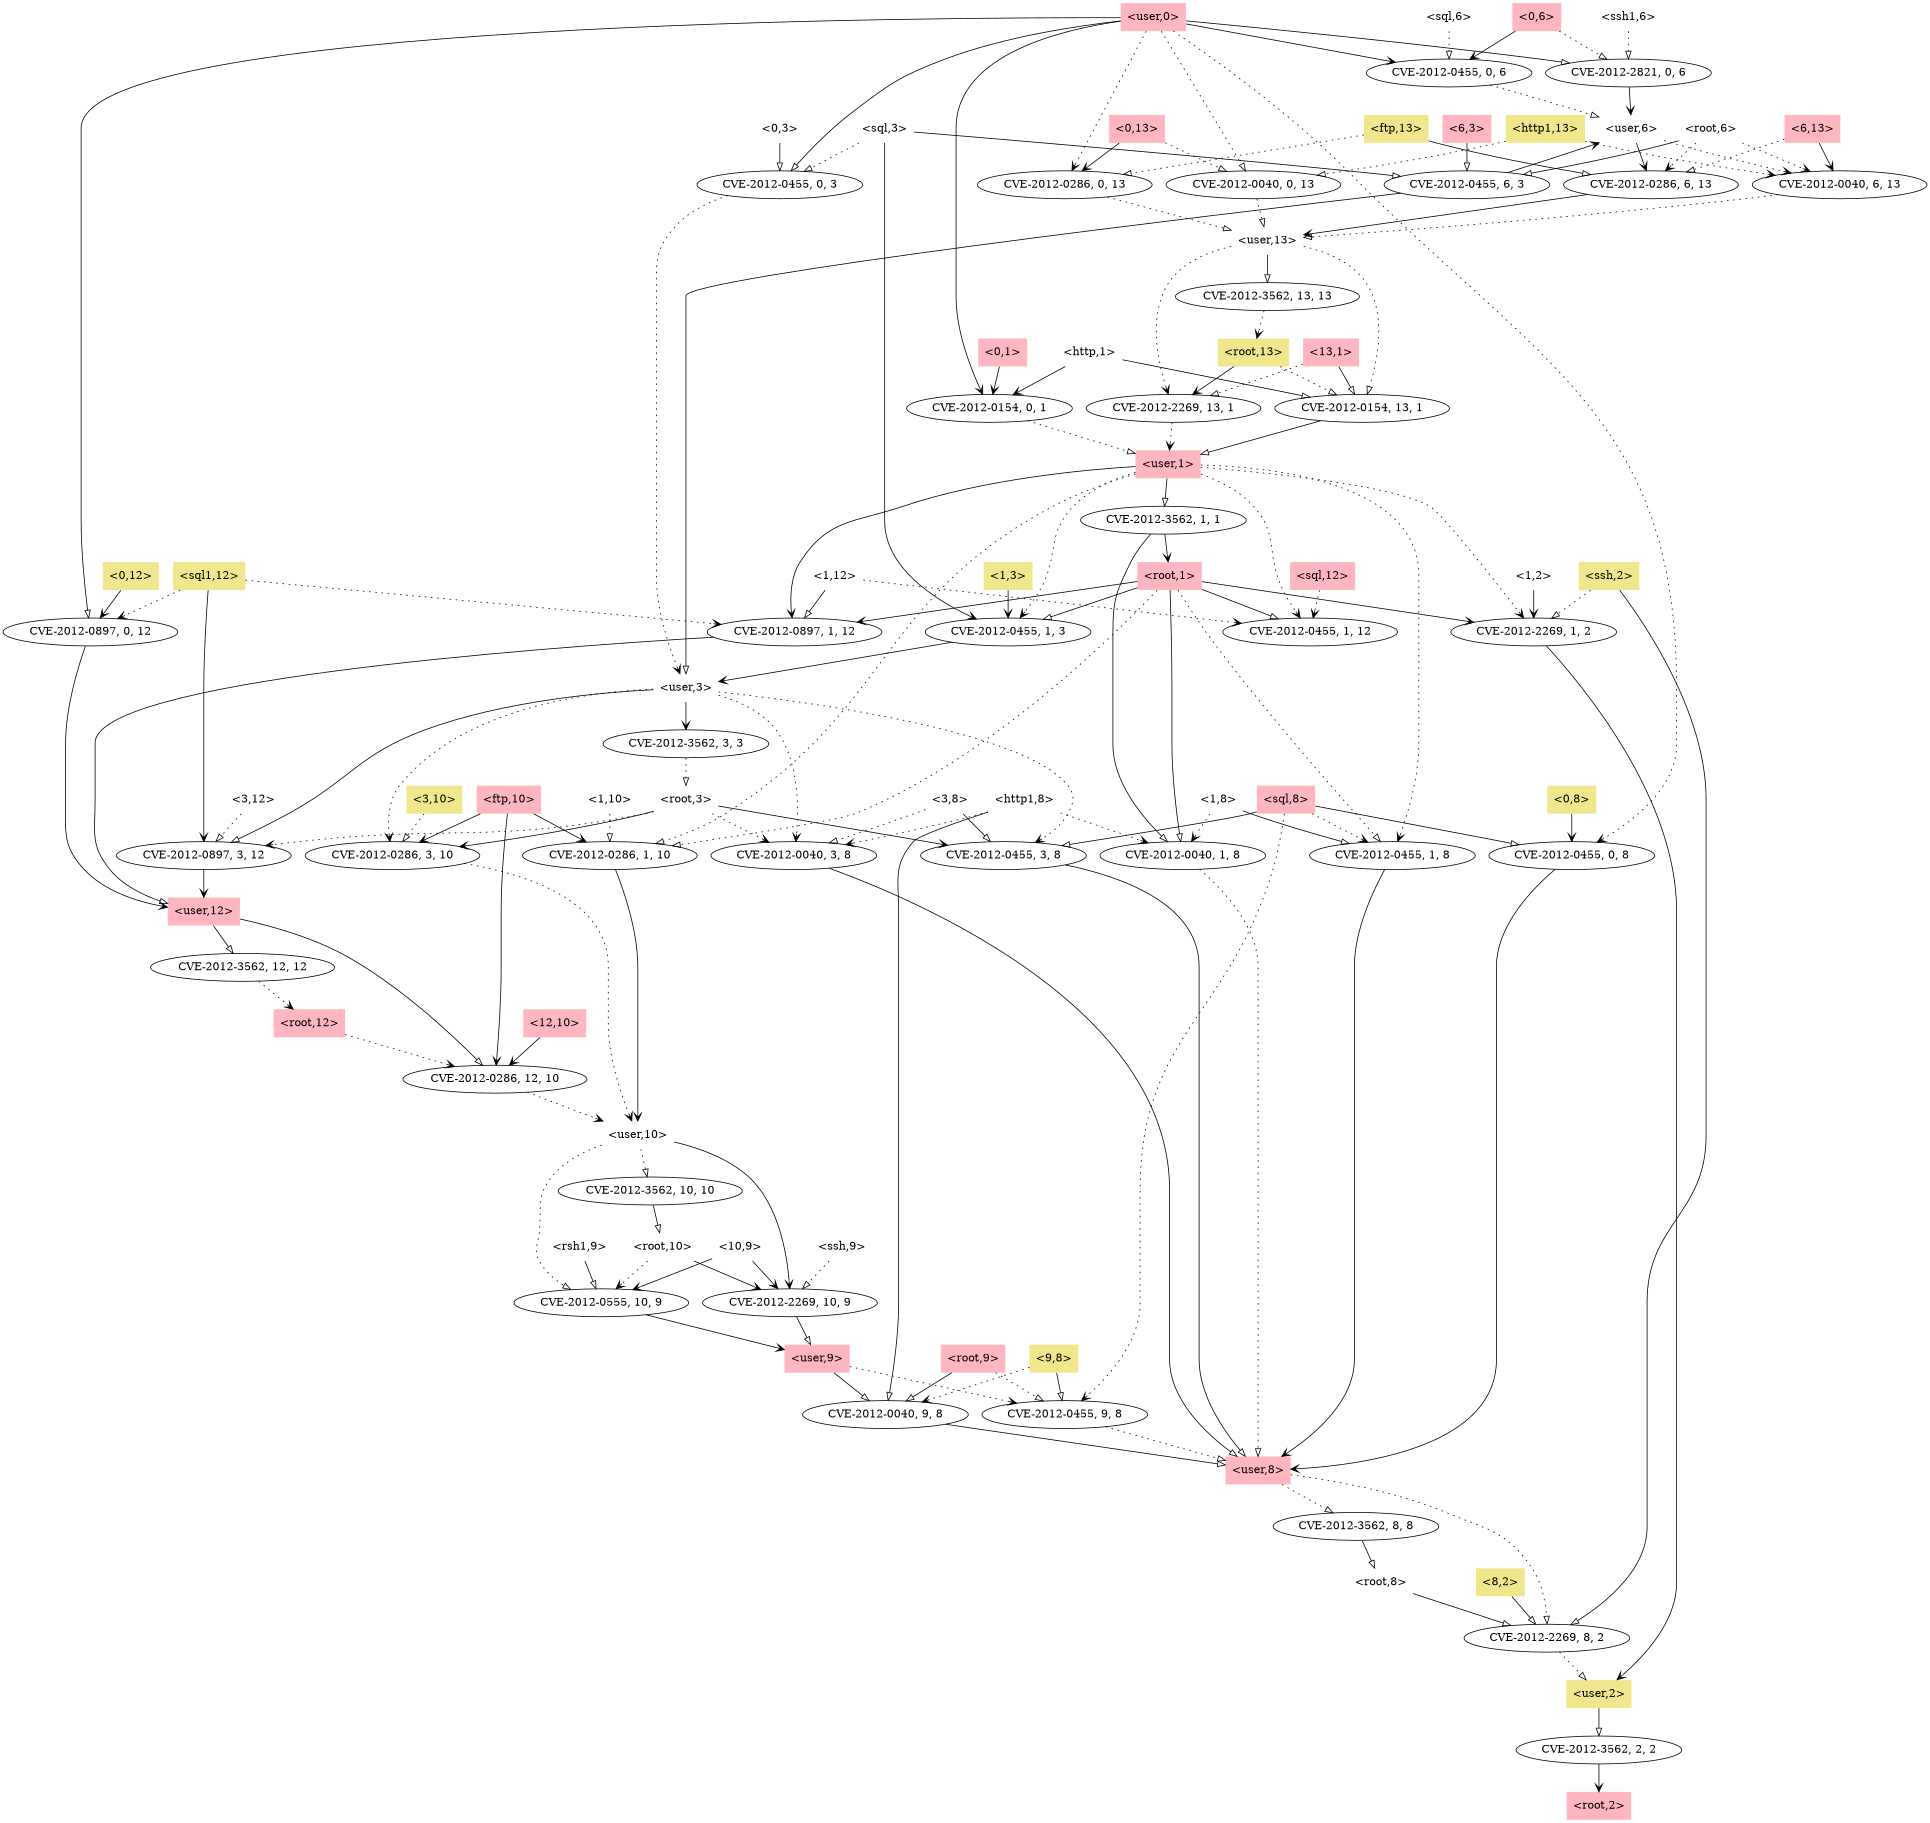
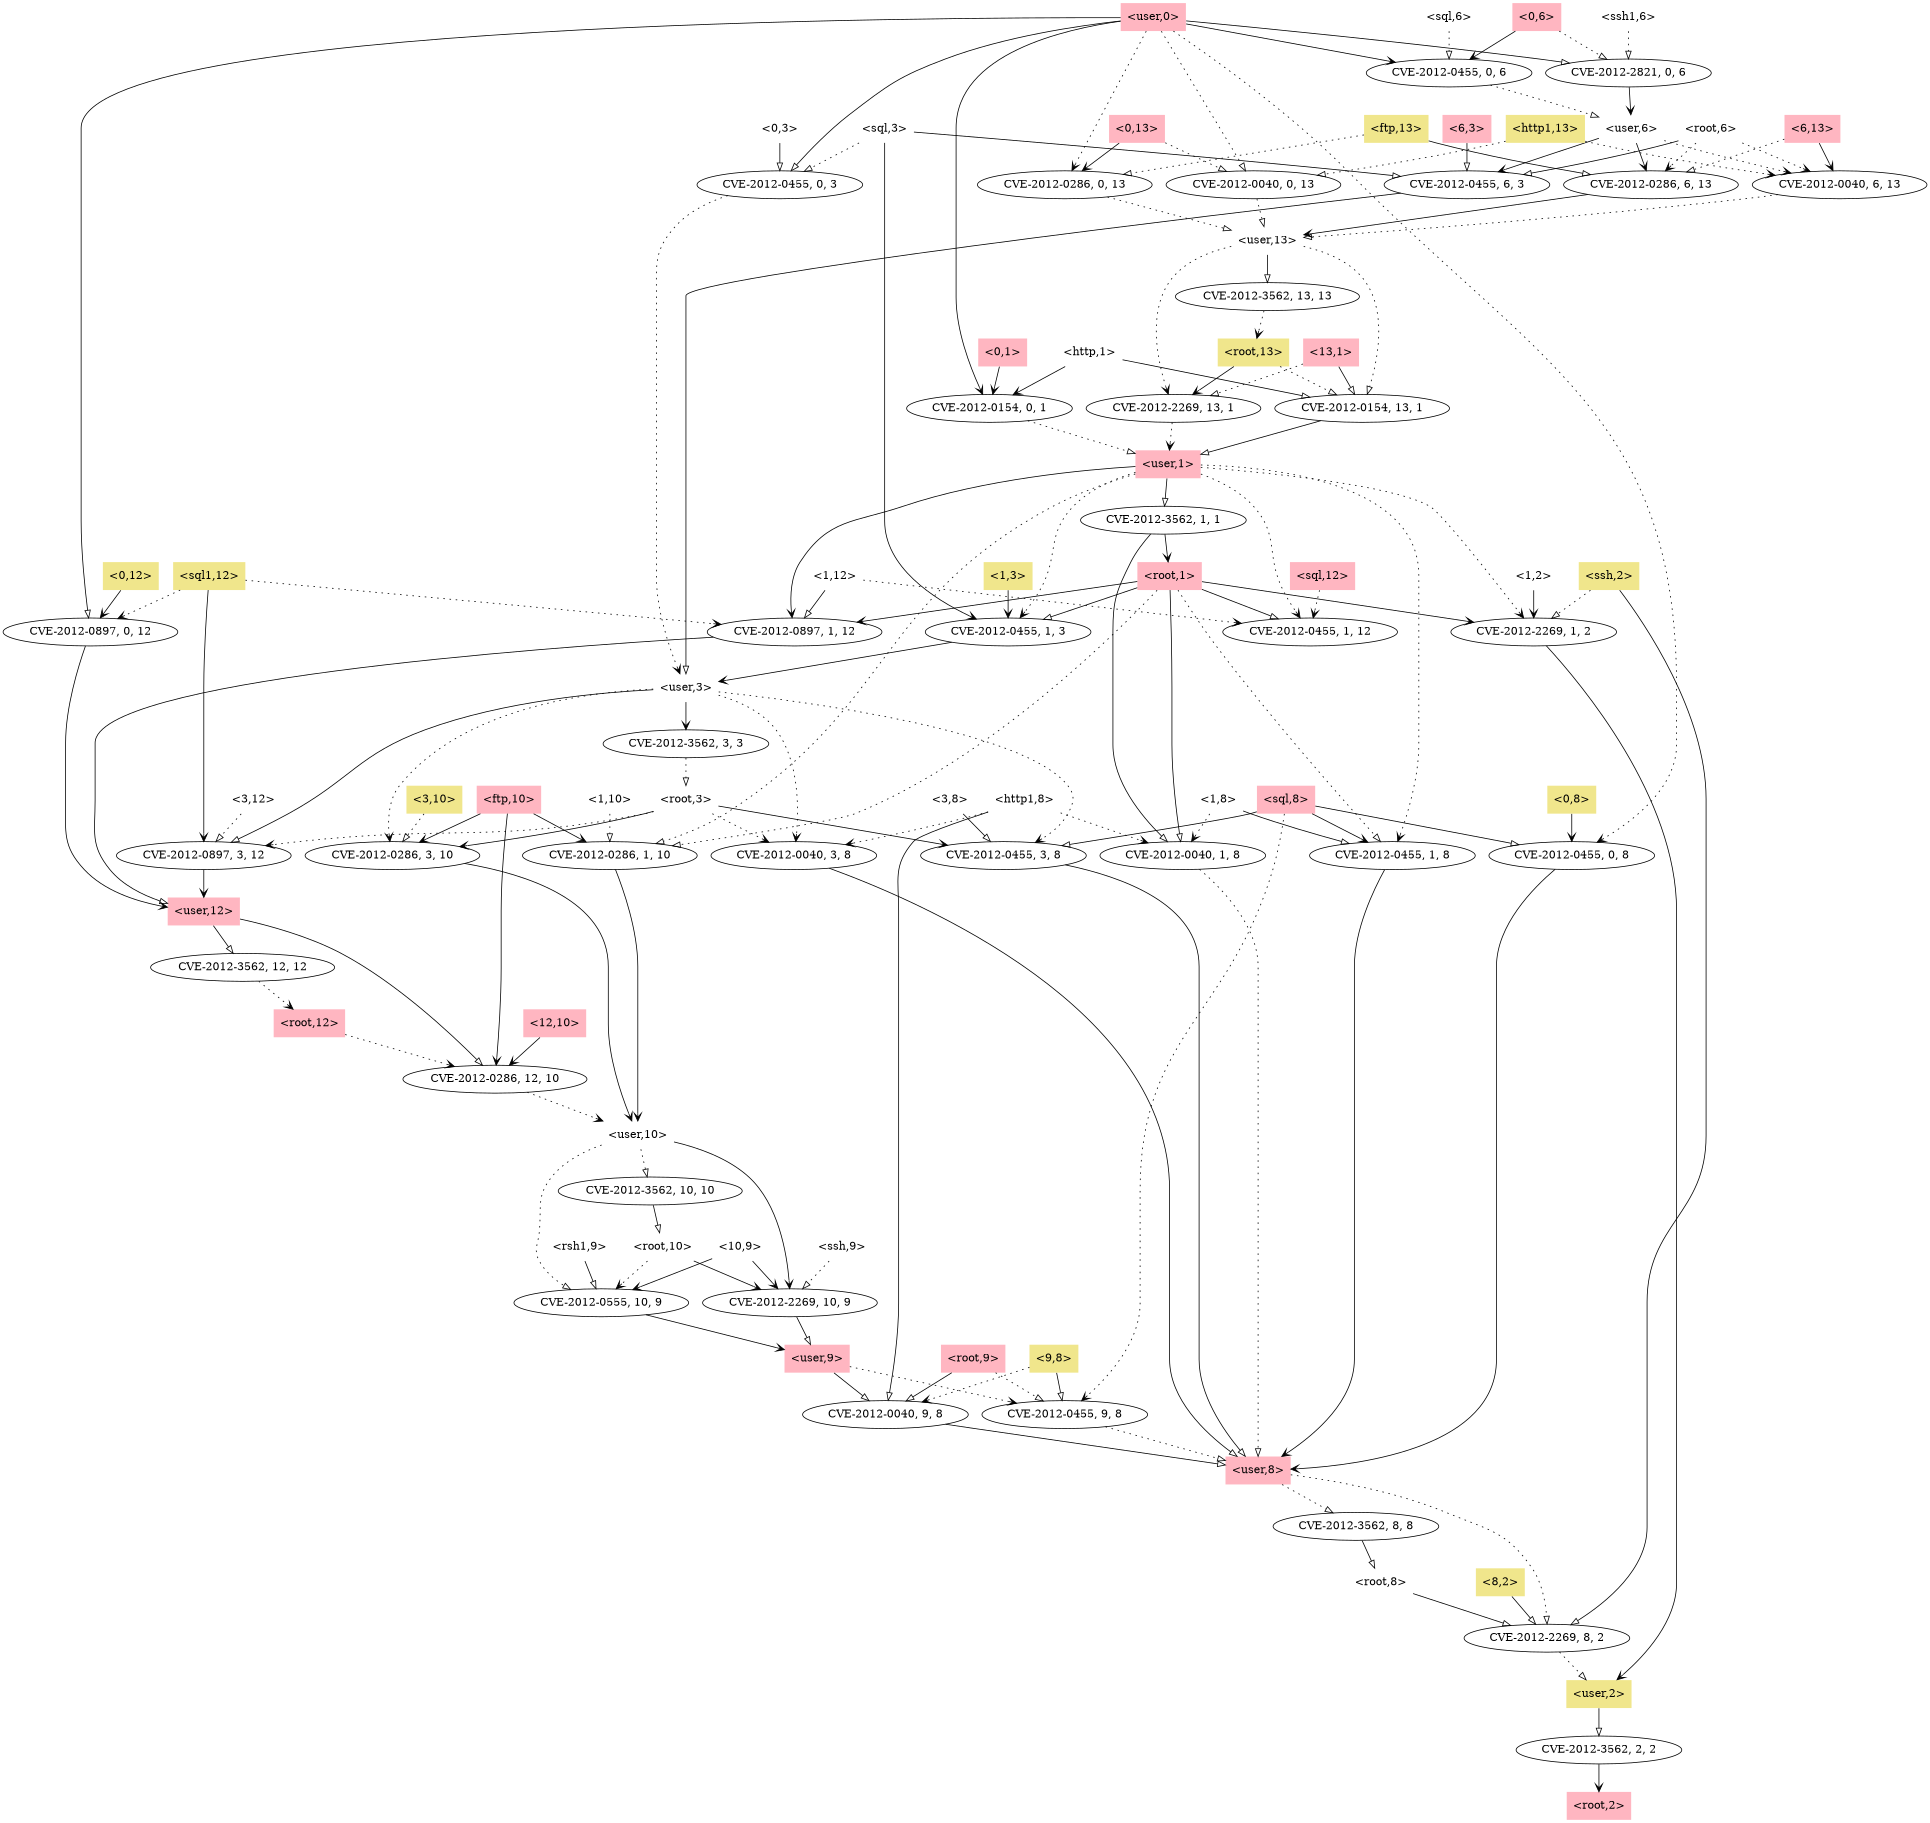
edge "CVE-2012-0455, 6, 3" -> "<user,6>": reversed
edge "<3,8>" -> "CVE-2012-0040, 3, 8": removed
edge "<sql,8>" -> "CVE-2012-0455, 1, 8": style dotted -> solid
edge "CVE-2012-0286, 3, 10" -> "<user,10>": style dotted -> solid
